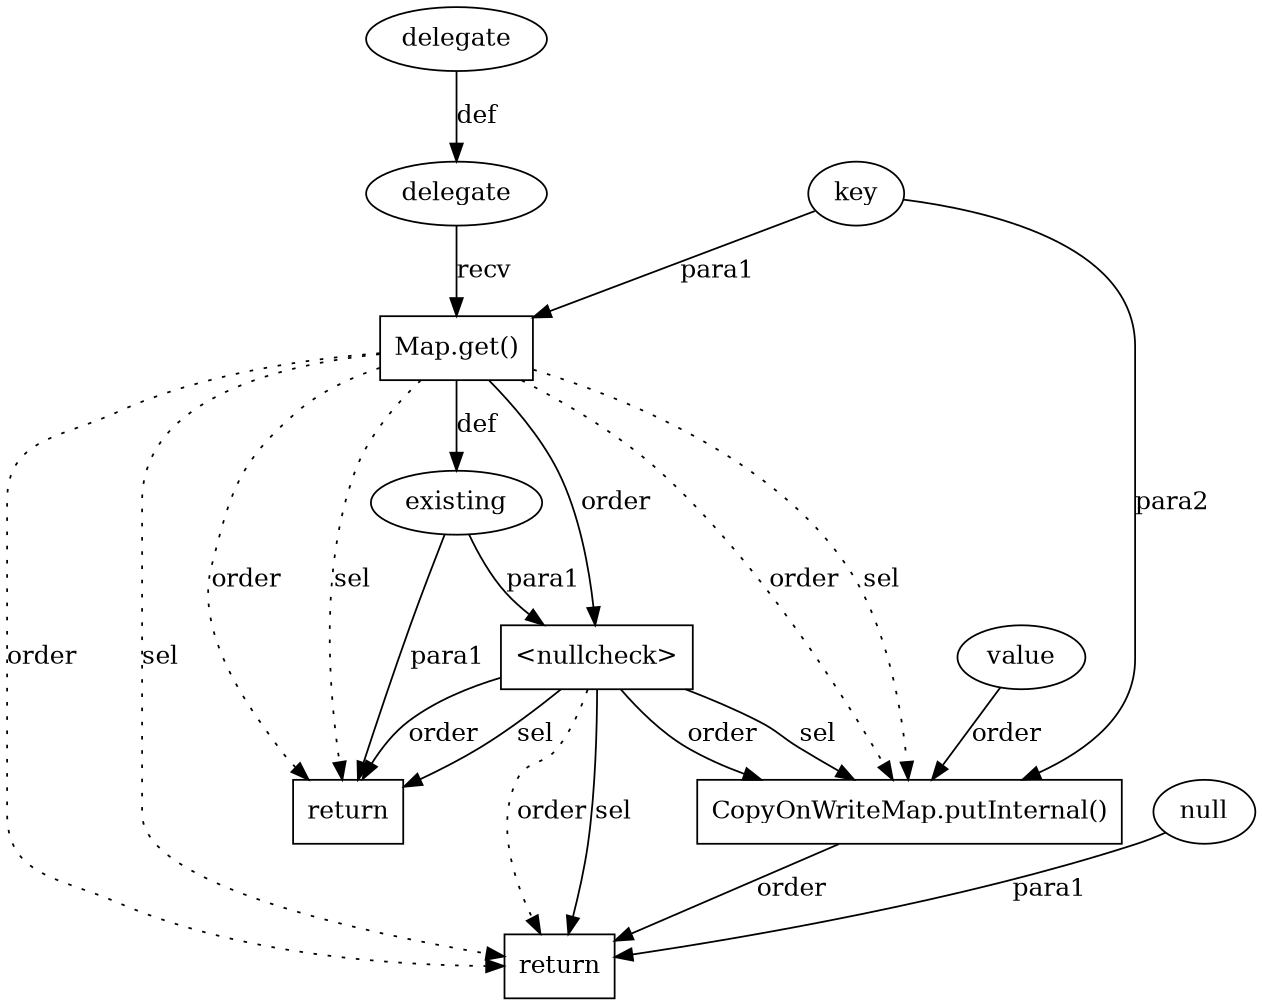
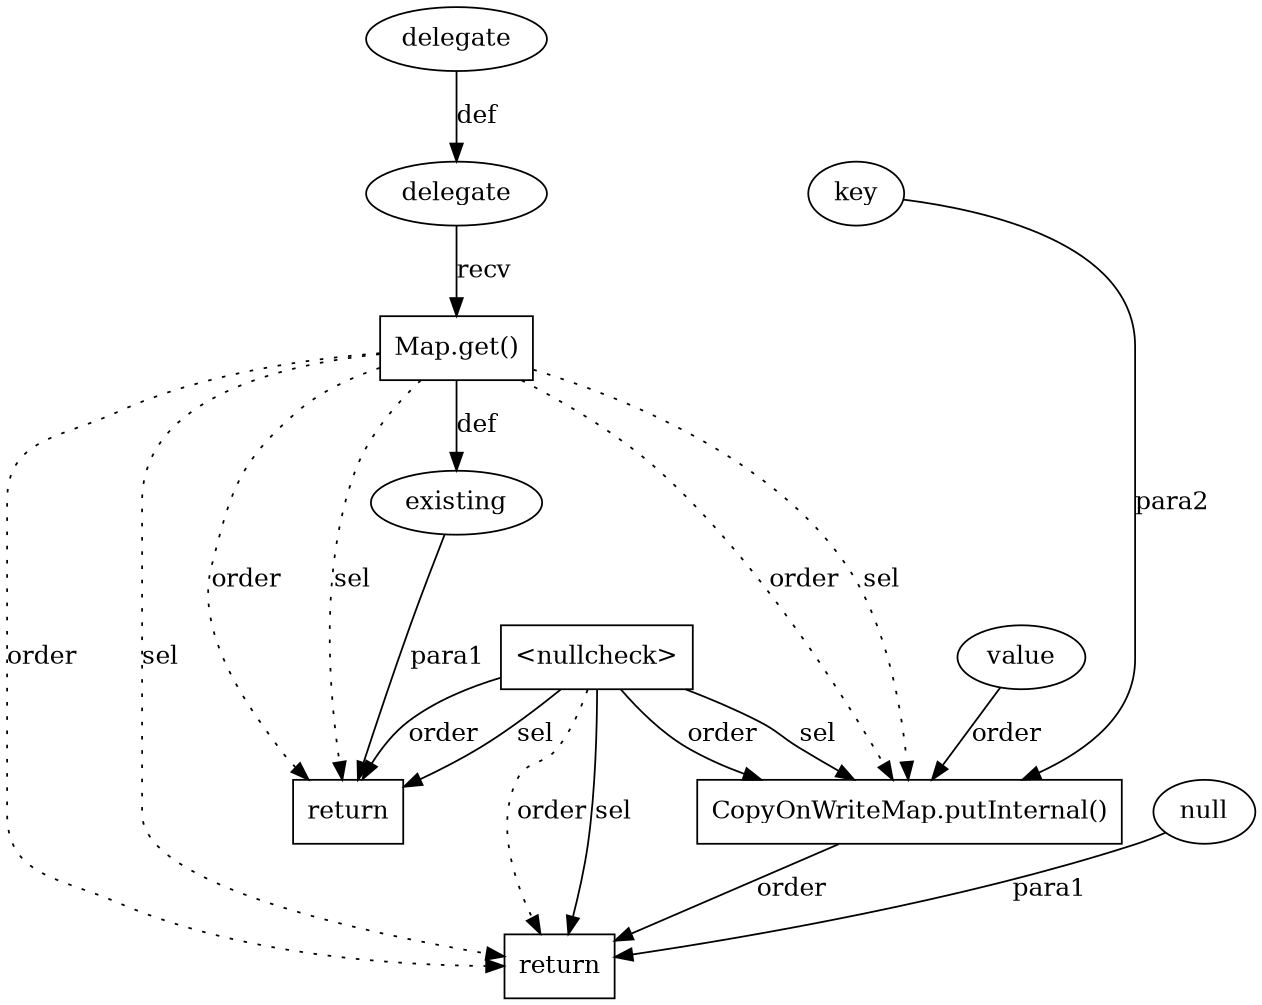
edge "key" -> "Map.get()": removed, label "para1"
edge "Map.get()" -> "<nullcheck>": removed, label "order"
edge "existing" -> "<nullcheck>": removed, label "para1"
